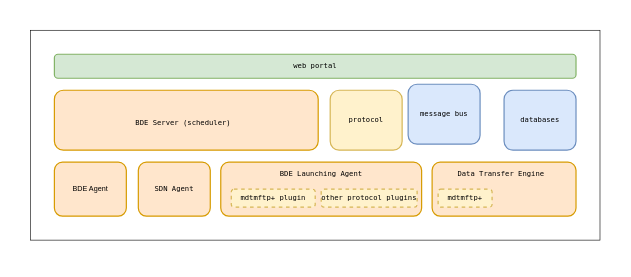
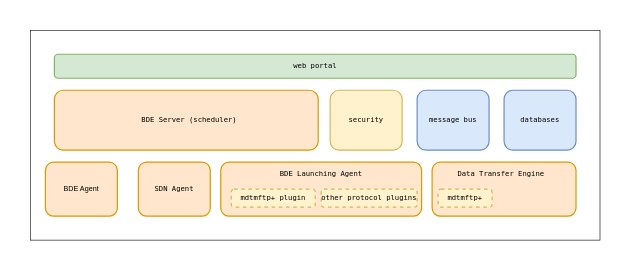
node "message bus": moved (444, 114) -> (453, 120)
node "protocol": label "protocol" -> "security"
node "BDE Server (scheduler)": moved (183, 123) -> (189, 120)
node "BDE Agent": moved (90, 189) -> (81, 189)
